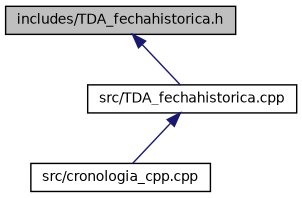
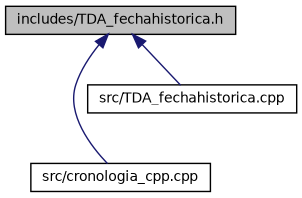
edge "src/cronologia_cpp.cpp" -> "src/TDA_fechahistorica.cpp": now "src/cronologia_cpp.cpp" -> "includes/TDA_fechahistorica.h"
